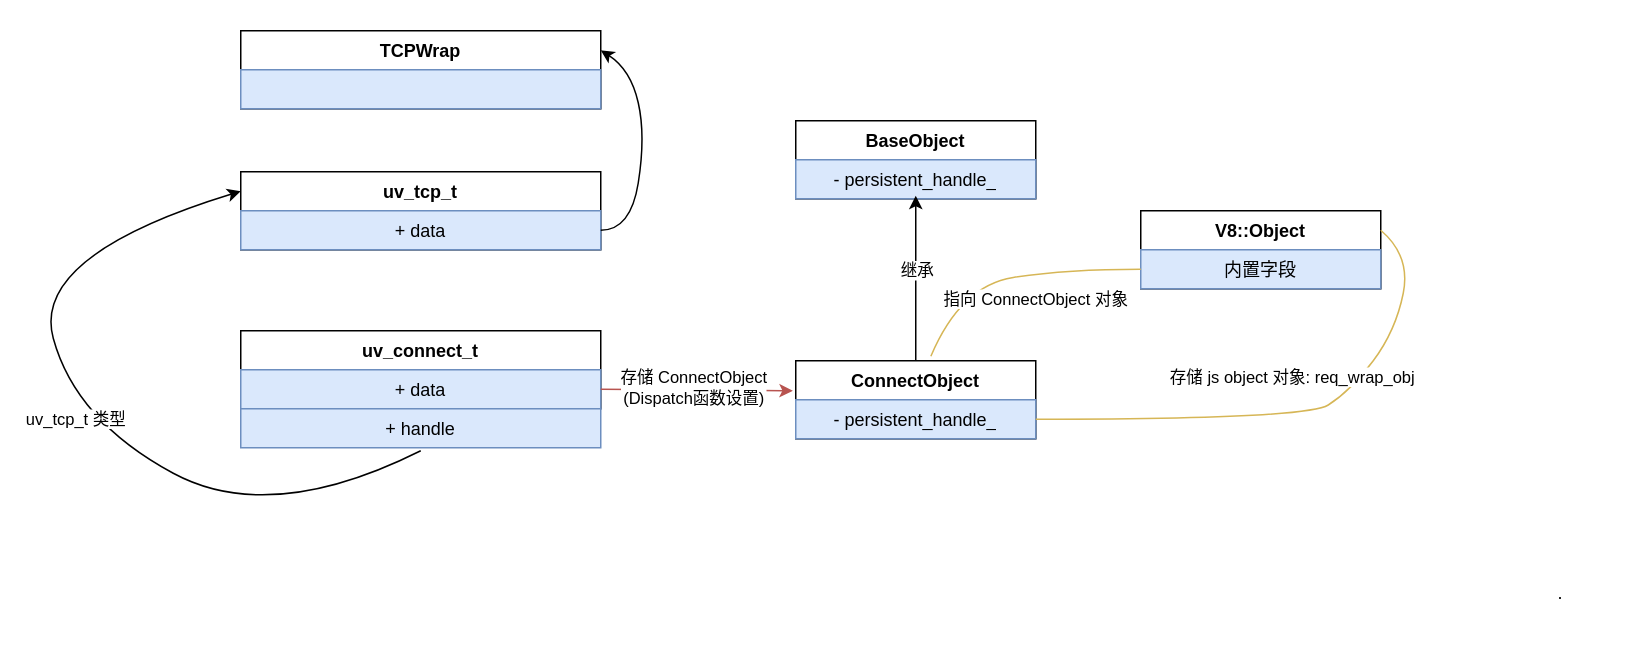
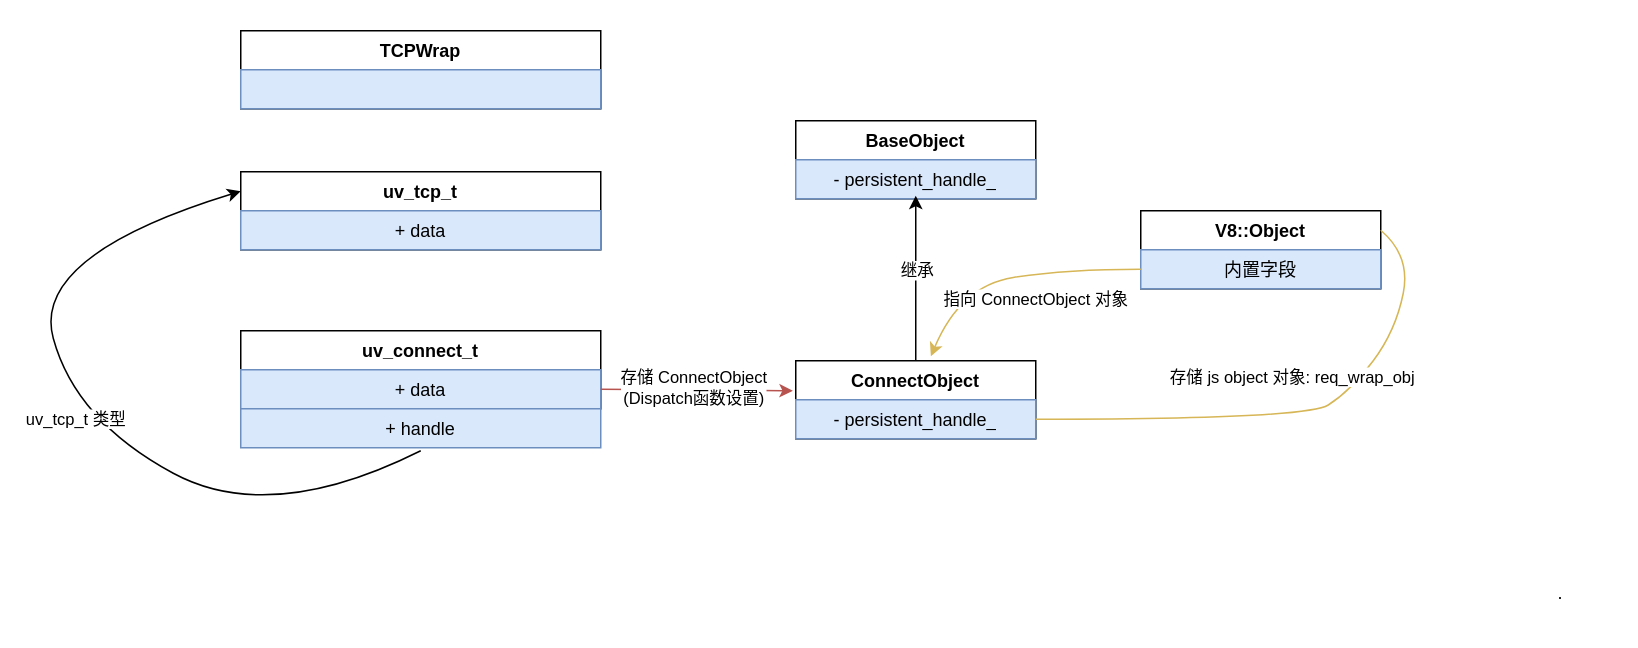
edge "uv_tcp_t" -> "TCPWrap": removed
edge "内置字段" -- "ConnectObject": arrowhead none -> classic
